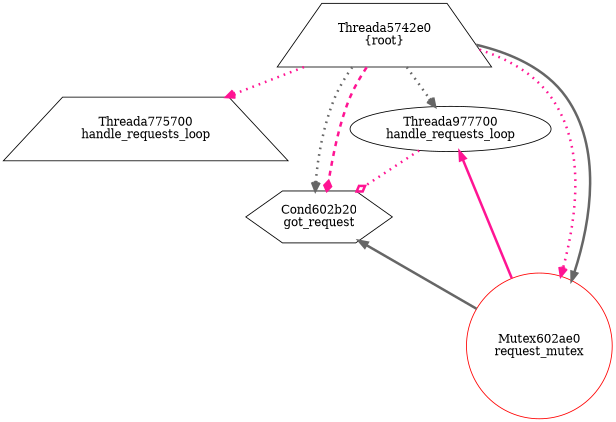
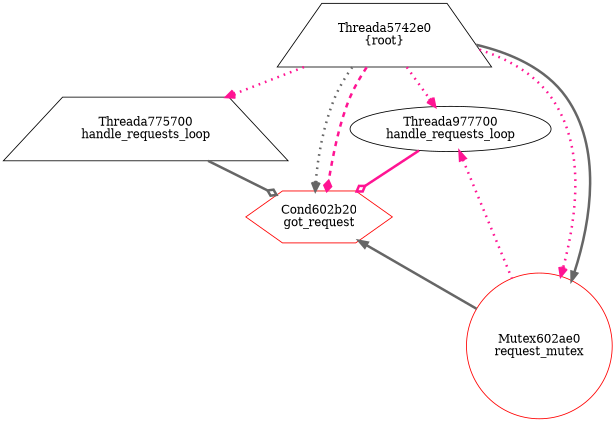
edge "Threada5742e0 {root}" -> "Threada977700 handle_requests_loop": color gray40 -> deeppink
edge "Threada977700 handle_requests_loop" -> "Cond602b20 got_request": style dotted -> solid
edge "Threada775700 handle_requests_loop" -> "Cond602b20 got_request": added
node "Cond602b20 got_request": color black -> red
edge "Mutex602ae0 request_mutex" -> "Threada977700 handle_requests_loop": style solid -> dotted
